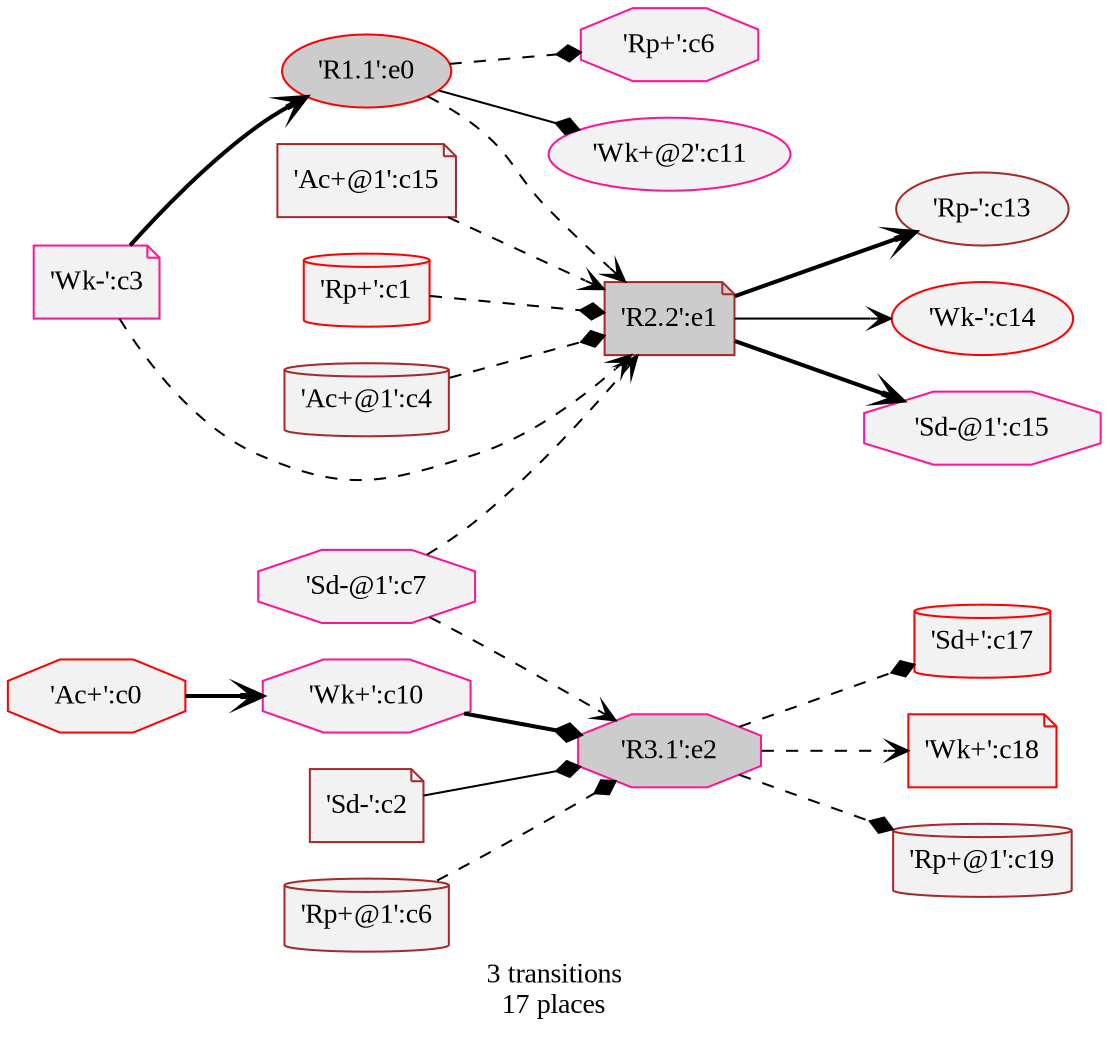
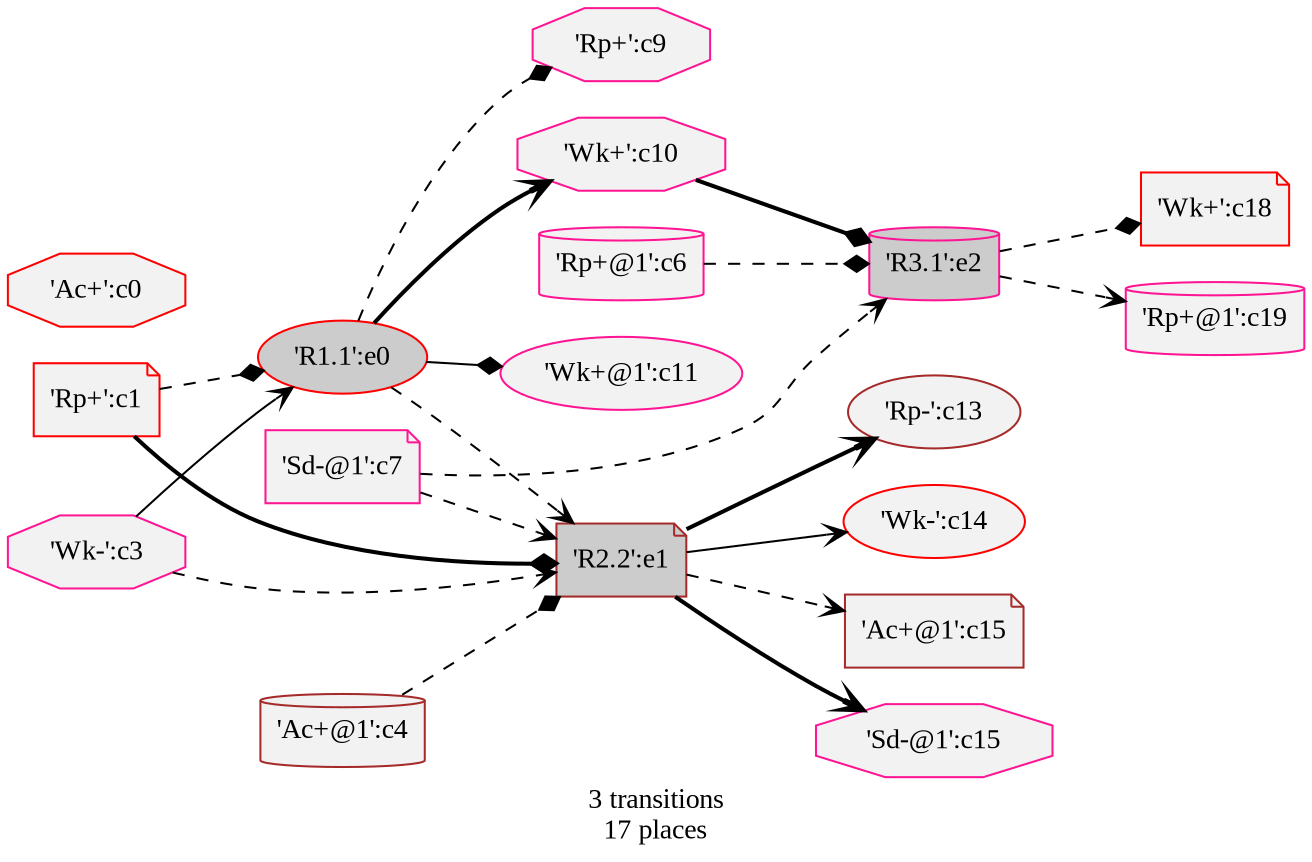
node "'Rp+':c6": label "'Rp+':c6" -> "'Rp+':c9"
node "'Wk+@2':c11": label "'Wk+@2':c11" -> "'Wk+@1':c11"
edge "'Wk-':c3" -> "'R1.1':e0": style bold -> solid
edge "'Ac+@1':c15" -> "'R2.2':e1": reversed
node "'Wk-':c3": shape note -> octagon
node "'Rp+':c1": shape cylinder -> note
edge "'Rp+':c1" -> "'R2.2':e1": style dashed -> bold
edge "'Rp+':c1" -> "'R1.1':e0": added
node "'Sd-@1':c7": shape octagon -> note
node "'Sd+':c17": removed
edge "'Ac+':c0" -> "'Wk+':c10": now "'R1.1':e0" -> "'Wk+':c10"
node "'R3.1':e2": shape octagon -> cylinder
edge "'R3.1':e2" -> "'Wk+':c18": arrowhead vee -> diamond
edge "'R3.1':e2" -> "'Rp+@1':c19": arrowhead diamond -> vee
node "'Sd-':c2": removed
node "'Rp+@1':c19": color brown -> deeppink
node "'Rp+@1':c6": color brown -> deeppink
